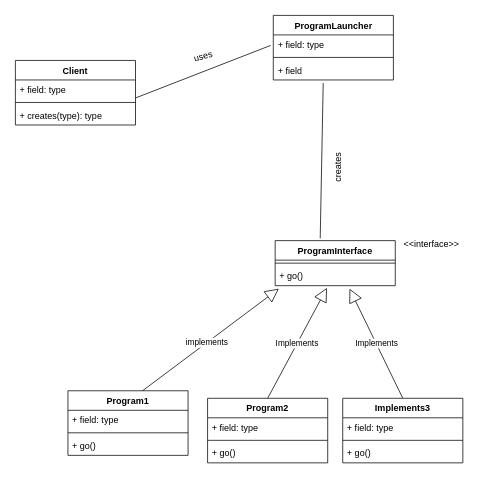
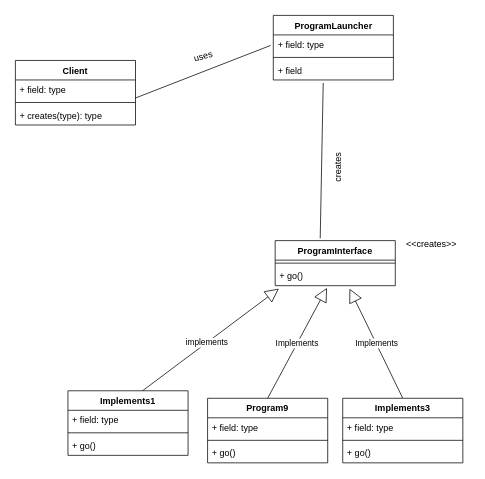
node "<<interface>>": label "<<interface>>" -> "<<creates>>"
node "Program1": label "Program1" -> "Implements1"
node "Program2": label "Program2" -> "Program9"
